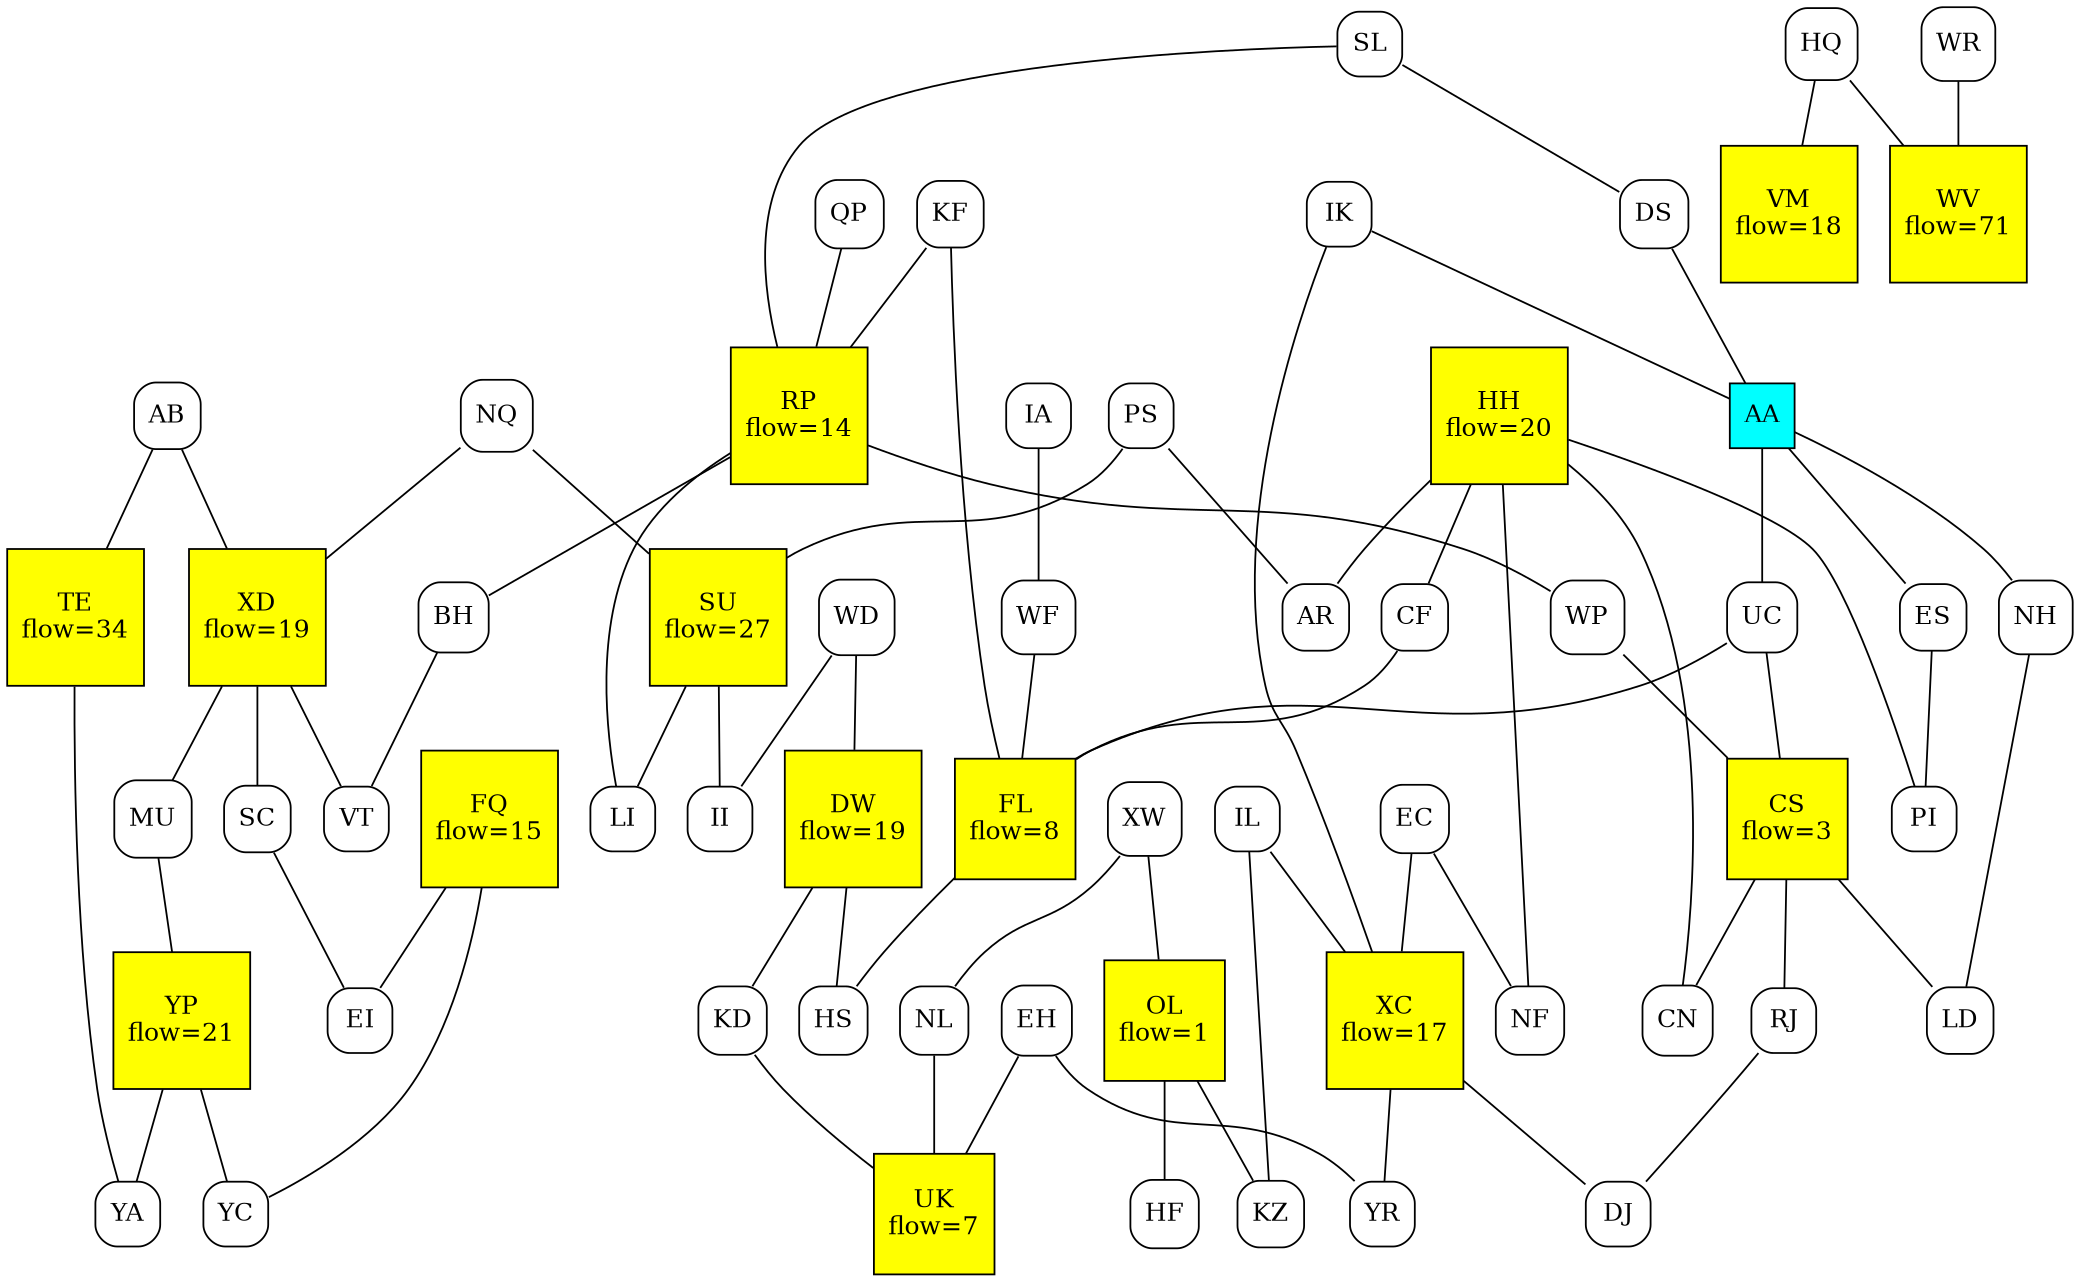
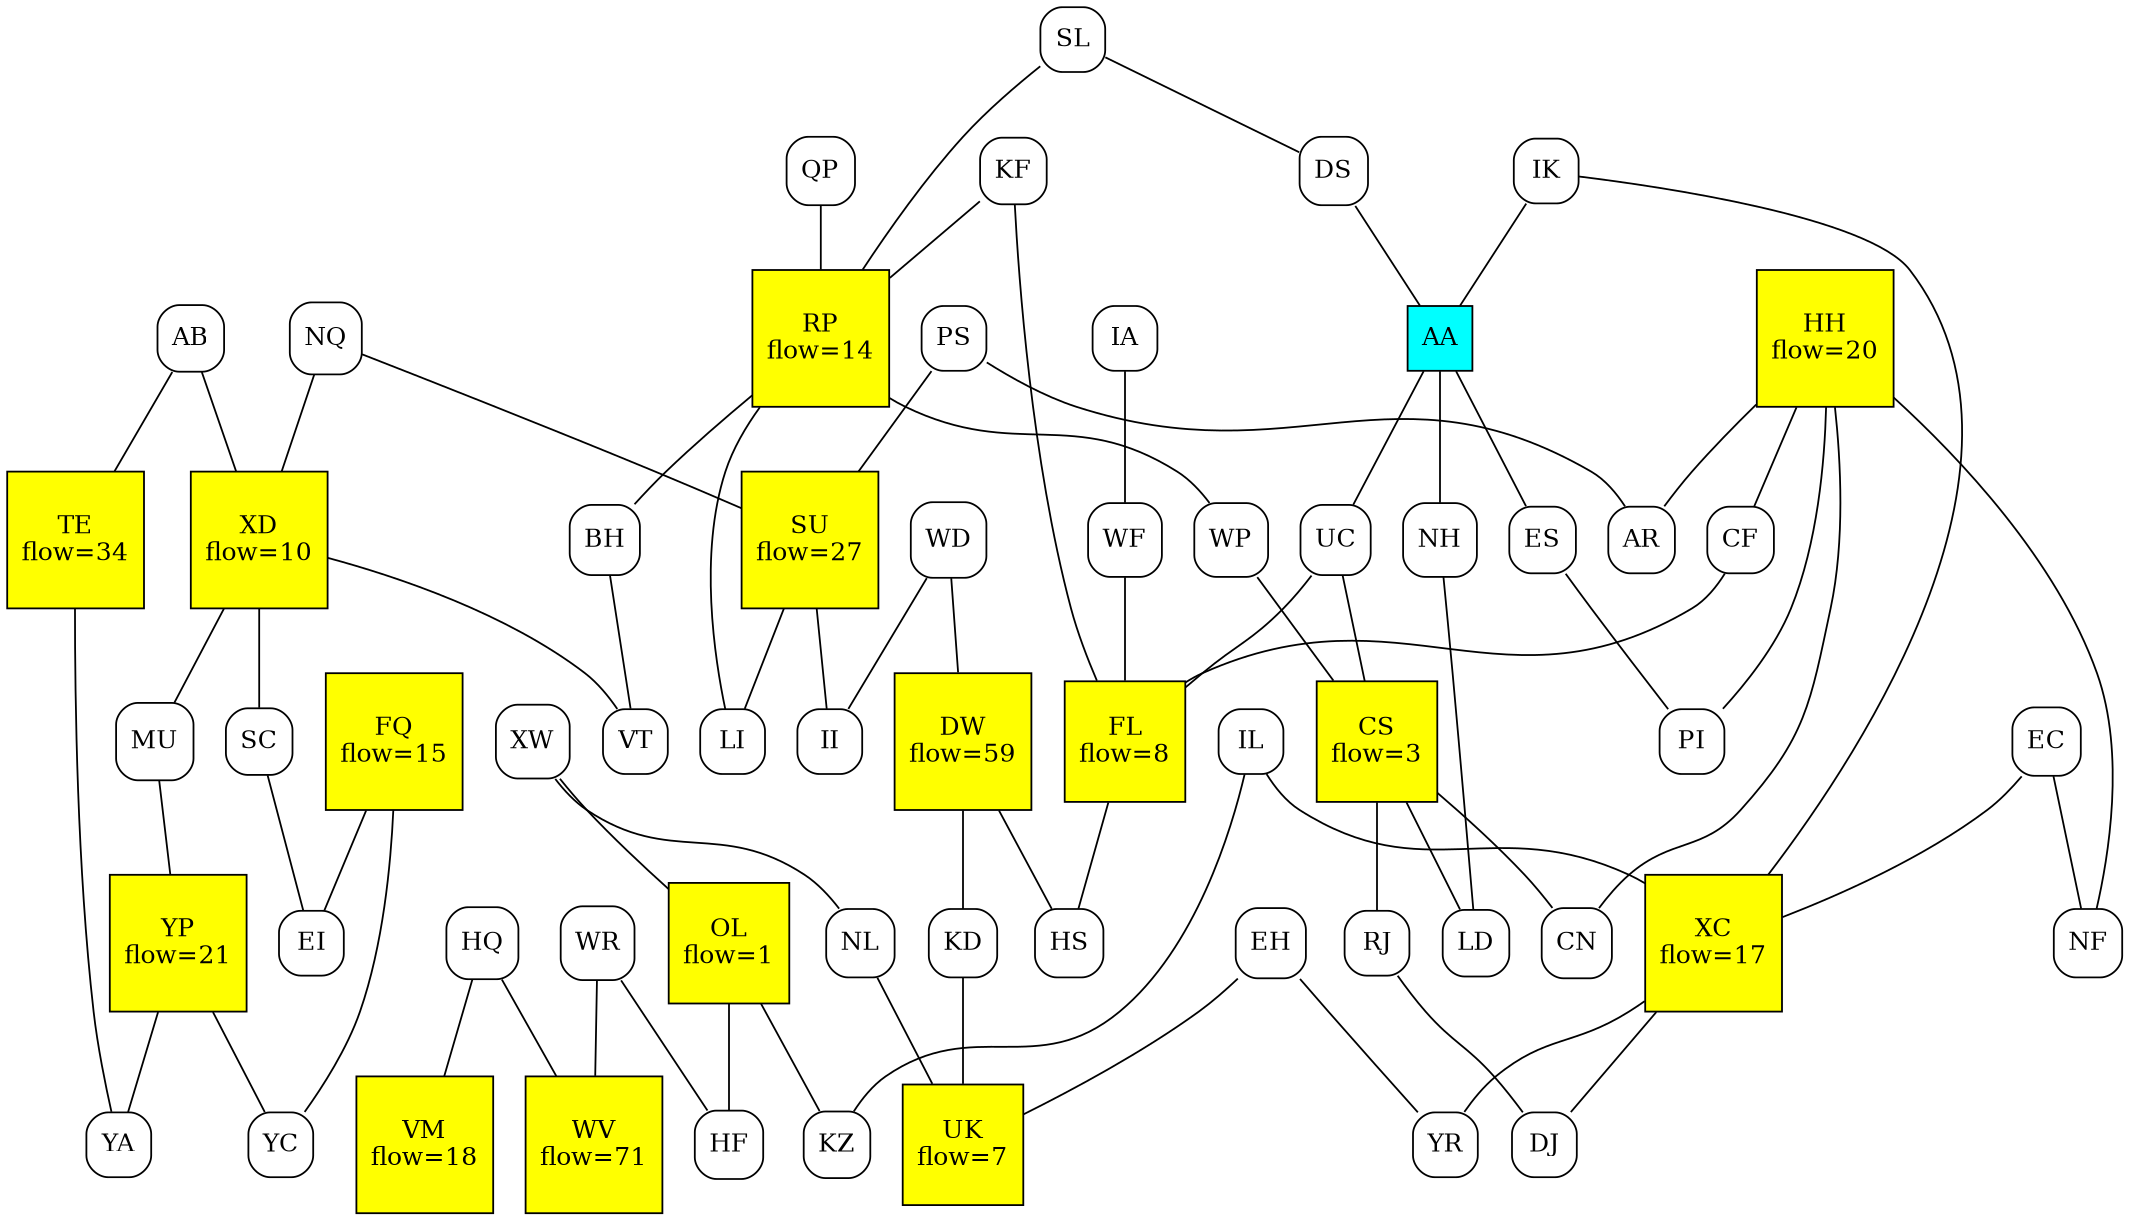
node "XD flow=19": label "XD flow=19" -> "XD flow=10"
node "DW flow=19": label "DW flow=19" -> "DW flow=59"
edge "WR" -- "HF": added
